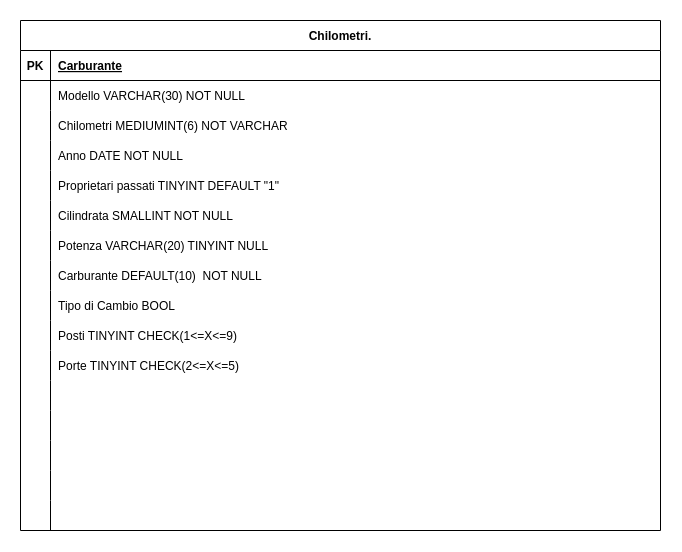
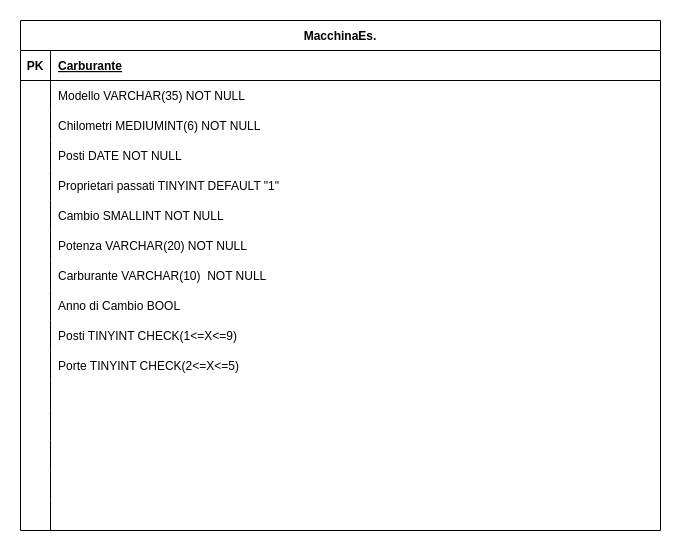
node "Chilometri.": label "Chilometri." -> "MacchinaEs."
node "Modello VARCHAR(30) NOT NULL": label "Modello VARCHAR(30) NOT NULL" -> "Modello VARCHAR(35) NOT NULL"
node "Chilometri MEDIUMINT(6) NOT VARCHAR": label "Chilometri MEDIUMINT(6) NOT VARCHAR" -> "Chilometri MEDIUMINT(6) NOT NULL"
node "Anno DATE NOT NULL": label "Anno DATE NOT NULL" -> "Posti DATE NOT NULL"
node "Cilindrata SMALLINT NOT NULL": label "Cilindrata SMALLINT NOT NULL" -> "Cambio SMALLINT NOT NULL"
node "Potenza VARCHAR(20) TINYINT NULL": label "Potenza VARCHAR(20) TINYINT NULL" -> "Potenza VARCHAR(20) NOT NULL"
node "Carburante DEFAULT(10) NOT NULL": label "Carburante DEFAULT(10) NOT NULL" -> "Carburante VARCHAR(10) NOT NULL"
node "Tipo di Cambio BOOL": label "Tipo di Cambio BOOL" -> "Anno di Cambio BOOL"
